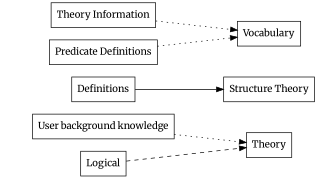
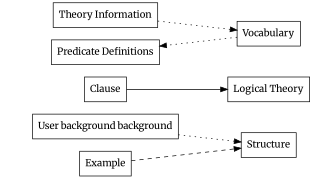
edge "Predicate Definitions" -> "Vocabulary": reversed
node "Definitions": label "Definitions" -> "Clause"
node "Structure Theory": label "Structure Theory" -> "Logical Theory"
node "User background knowledge": label "User background knowledge" -> "User background background"
node "Theory": label "Theory" -> "Structure"
node "Logical": label "Logical" -> "Example"
